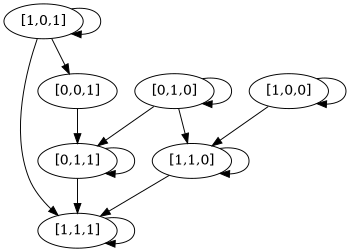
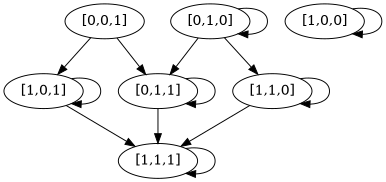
edge "[1,0,1]" -> "[0,0,1]": reversed
edge "[1,0,0]" -> "[1,1,0]": removed
